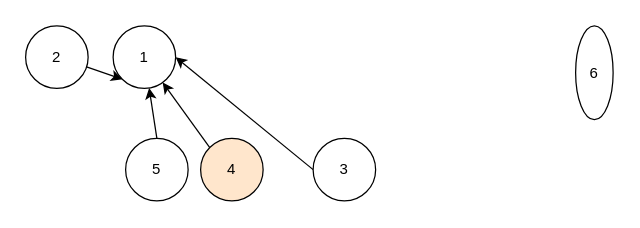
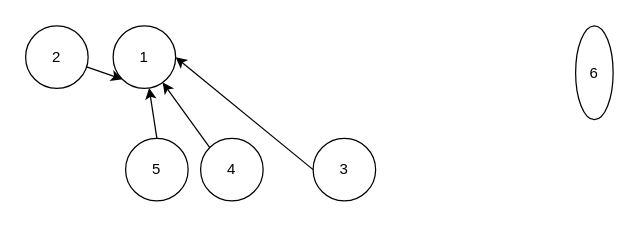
node "4": fillcolor #ffe6cc -> #ffffff
